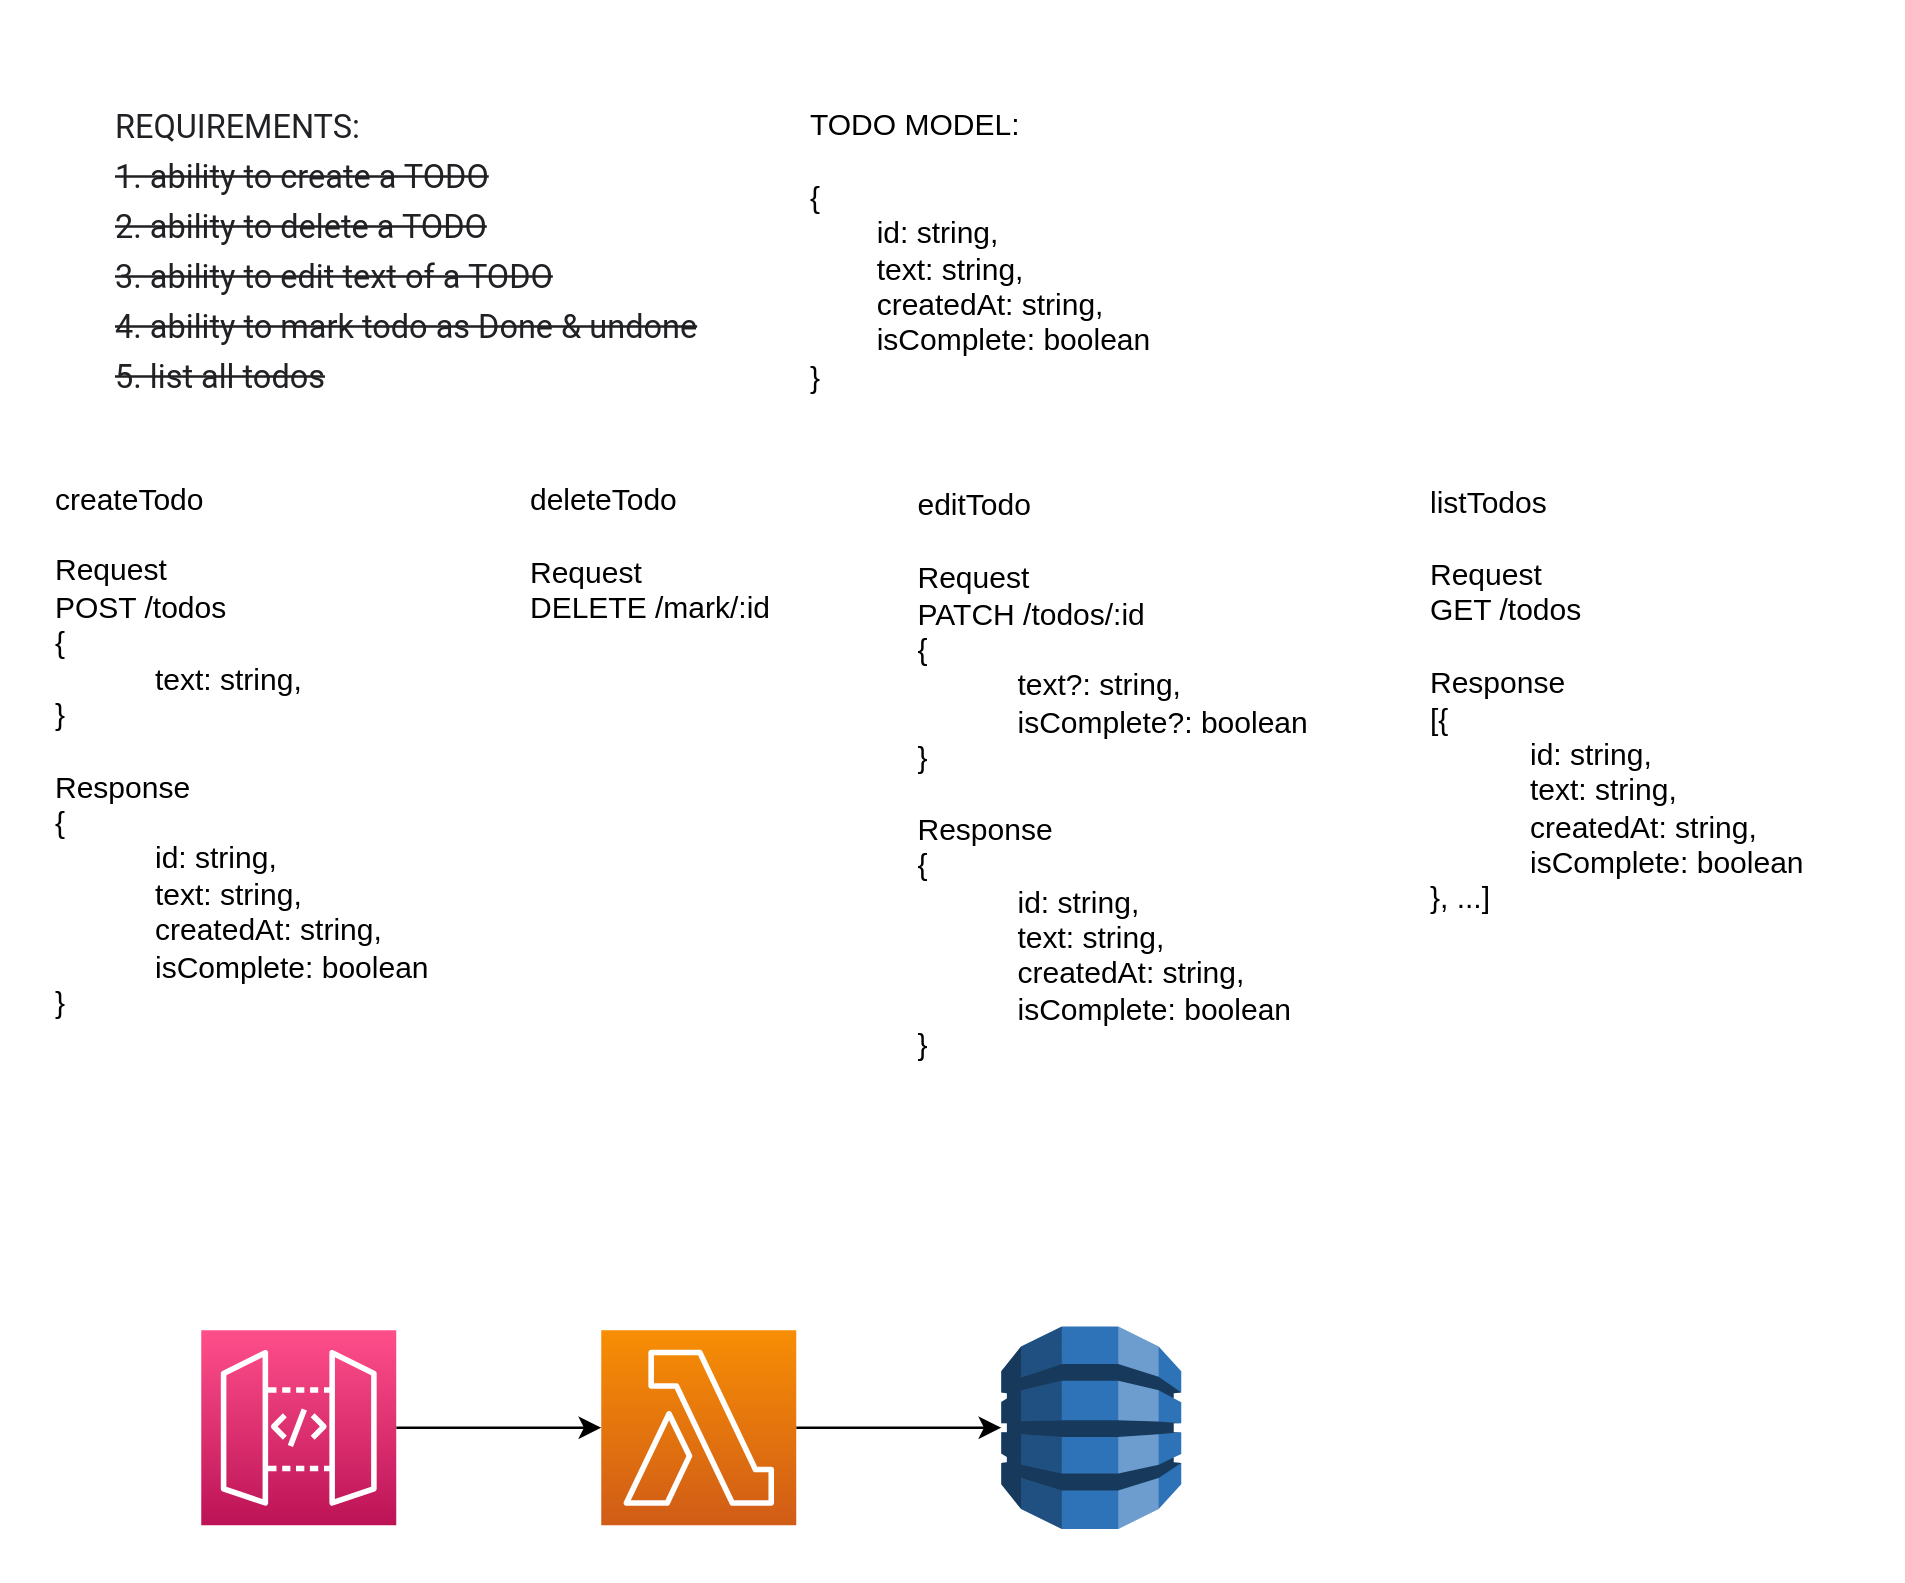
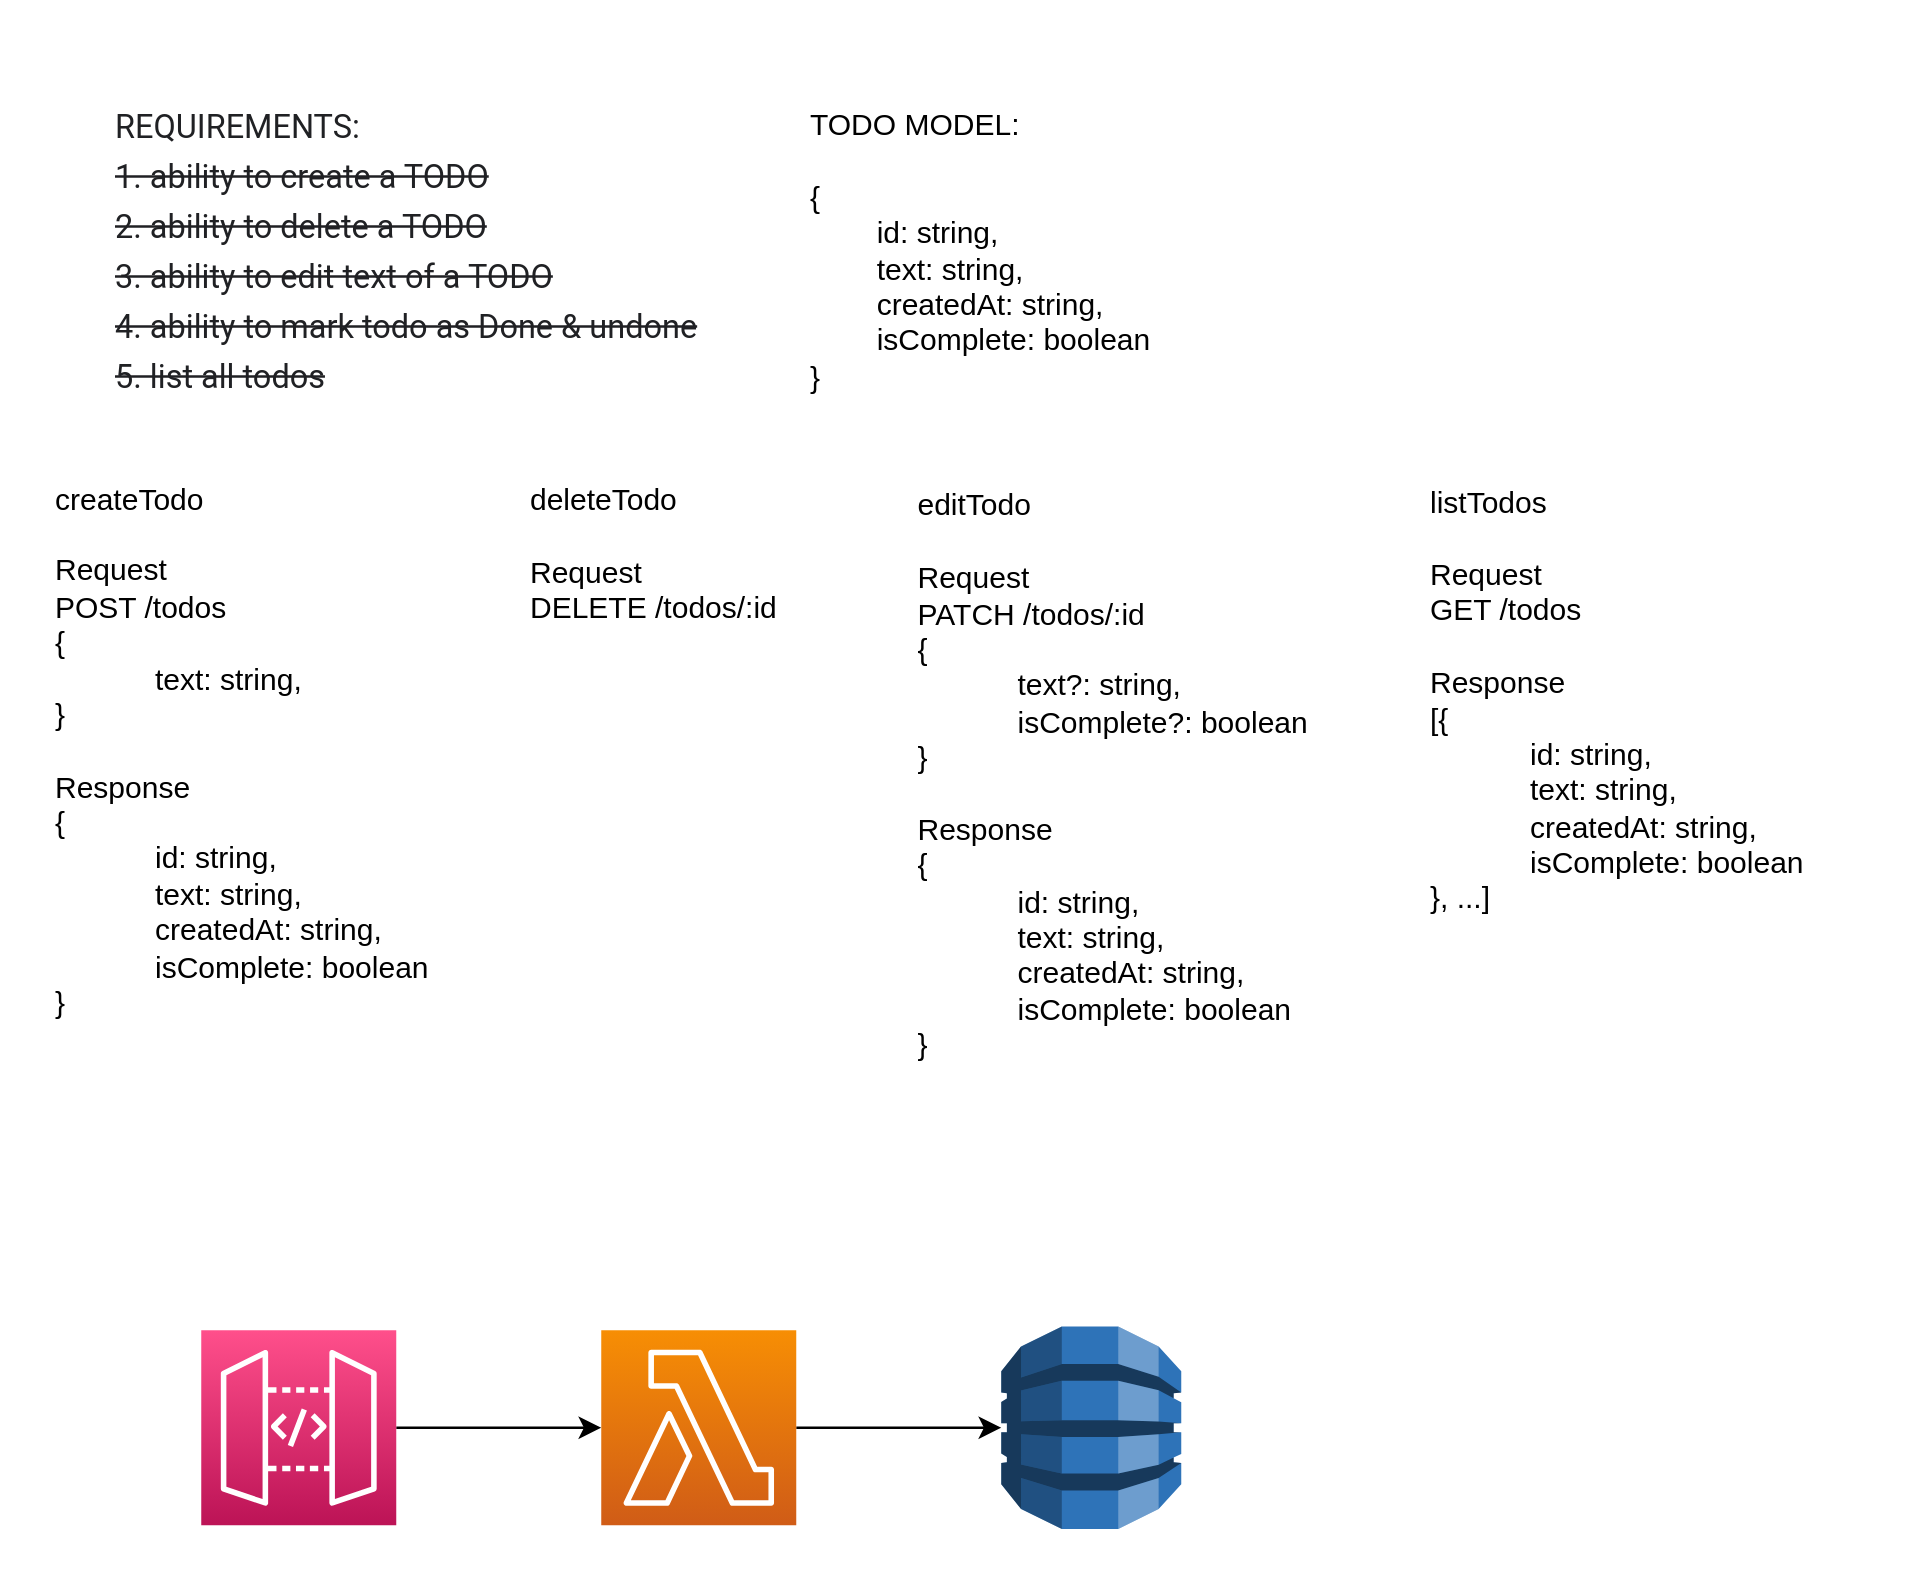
node "deleteTodo Request DELETE /mark/:id": label "deleteTodo Request DELETE /mark/:id" -> "deleteTodo Request DELETE /todos/:id"
